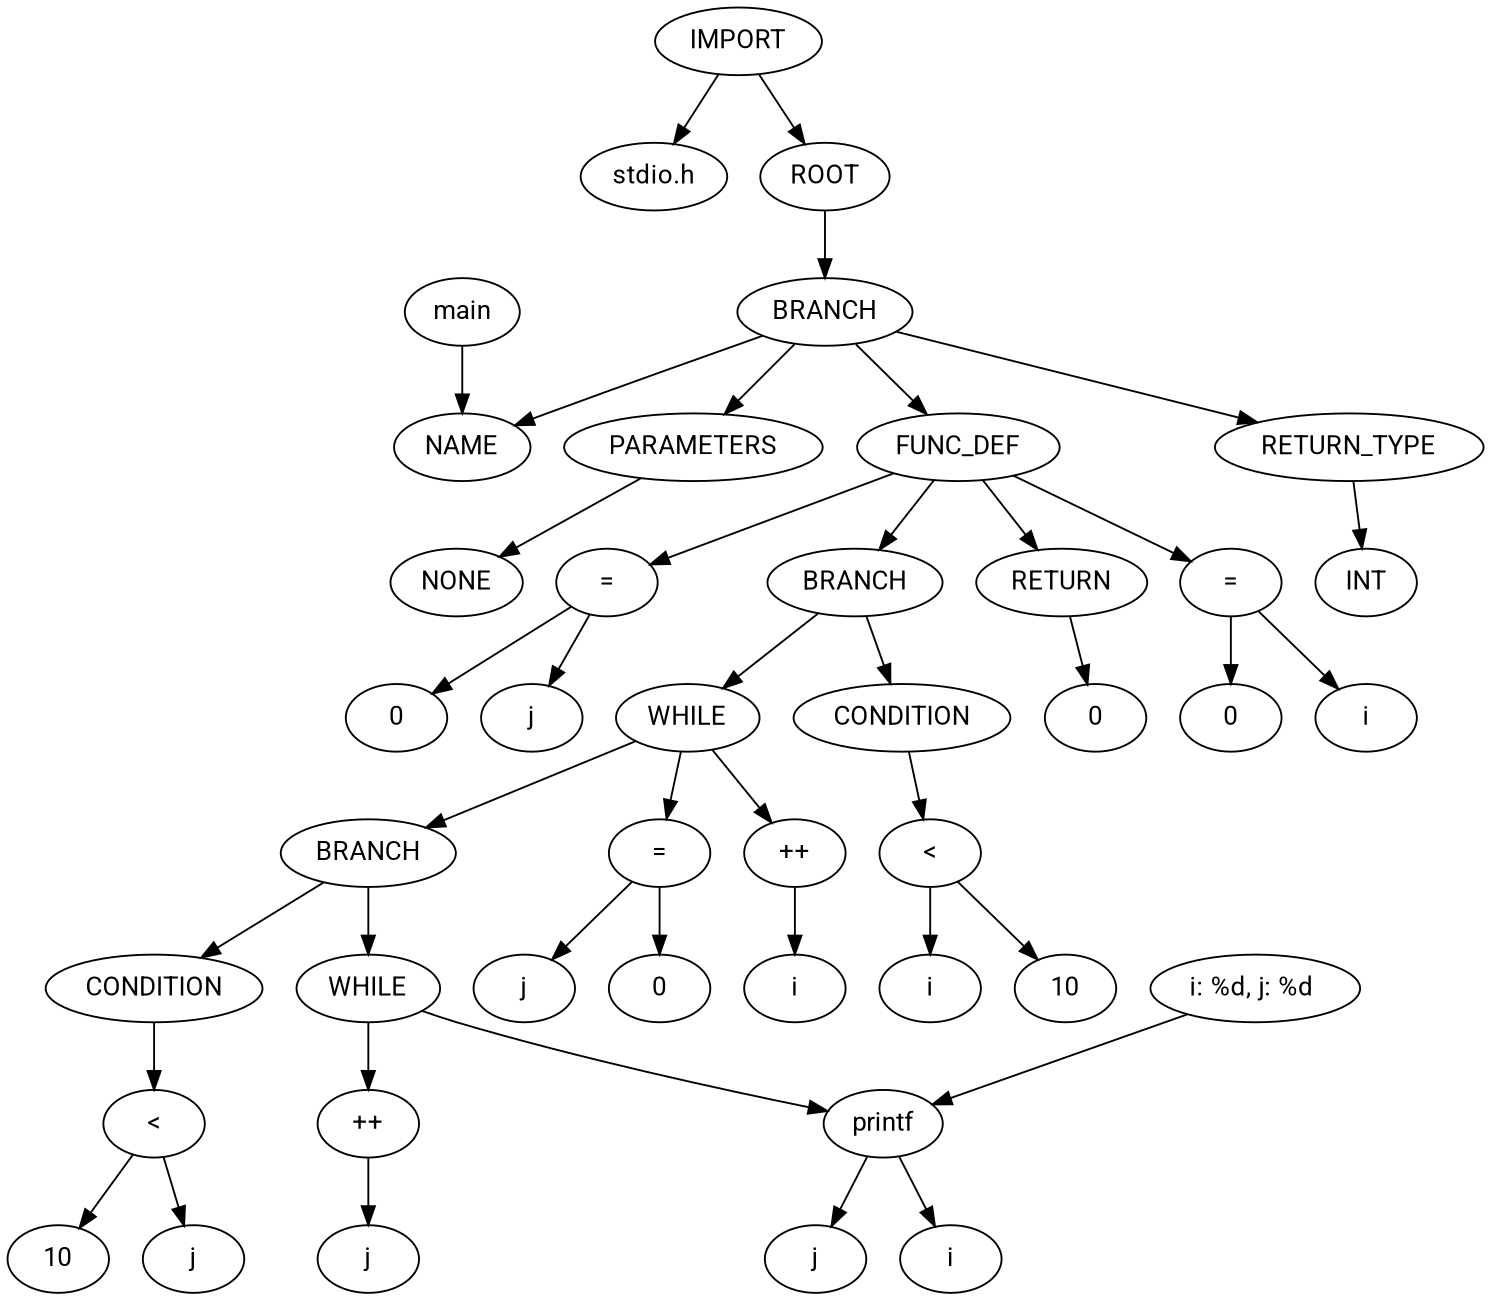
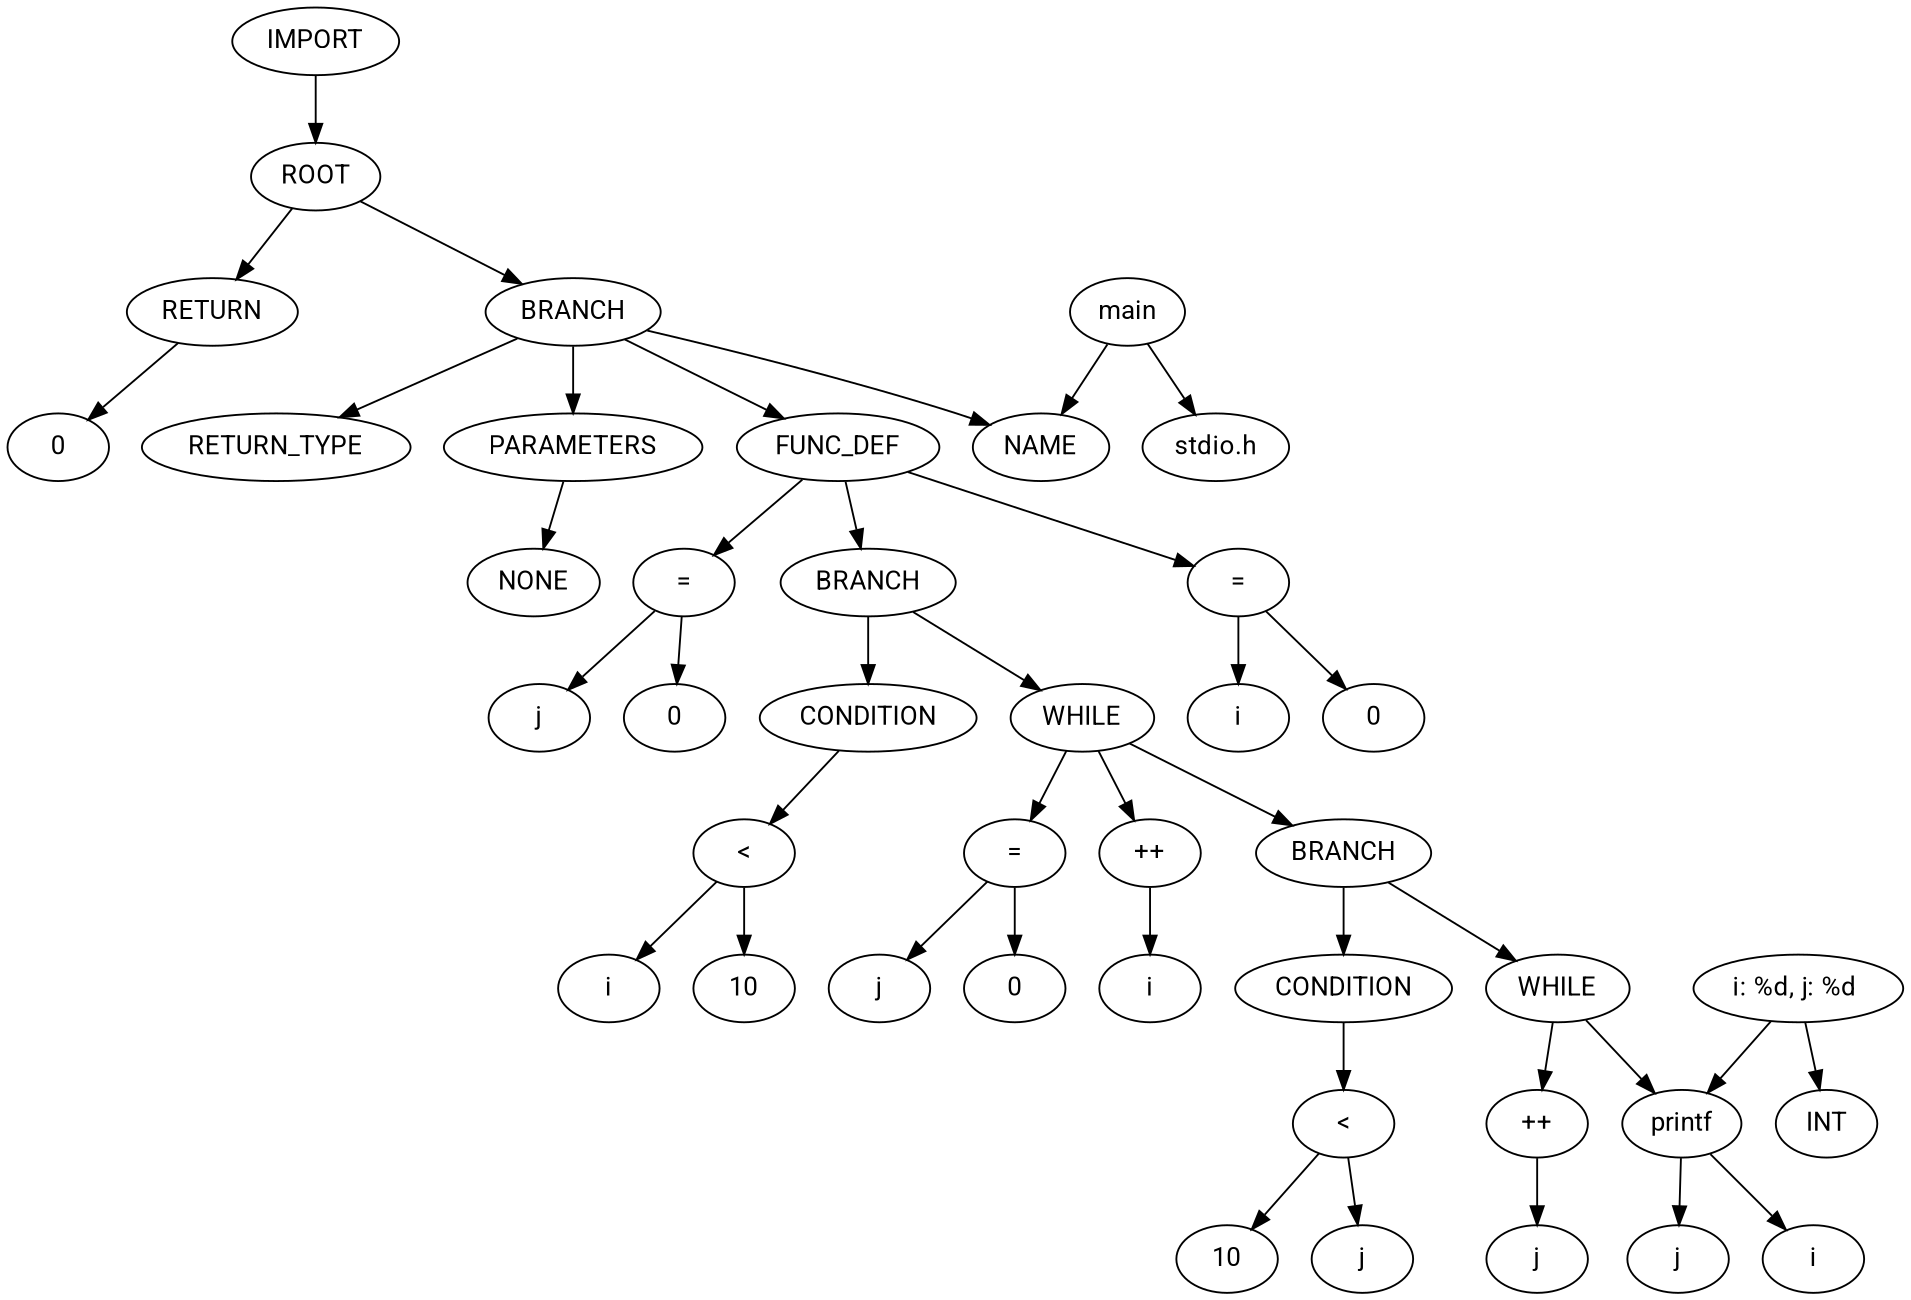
edge "IMPORT" -> "stdio.h": now "main" -> "stdio.h"
edge "RETURN_TYPE" -> "INT": now "i: %d, j: %d" -> "INT"
edge "FUNC_DEF" -> "RETURN": now "ROOT" -> "RETURN"
